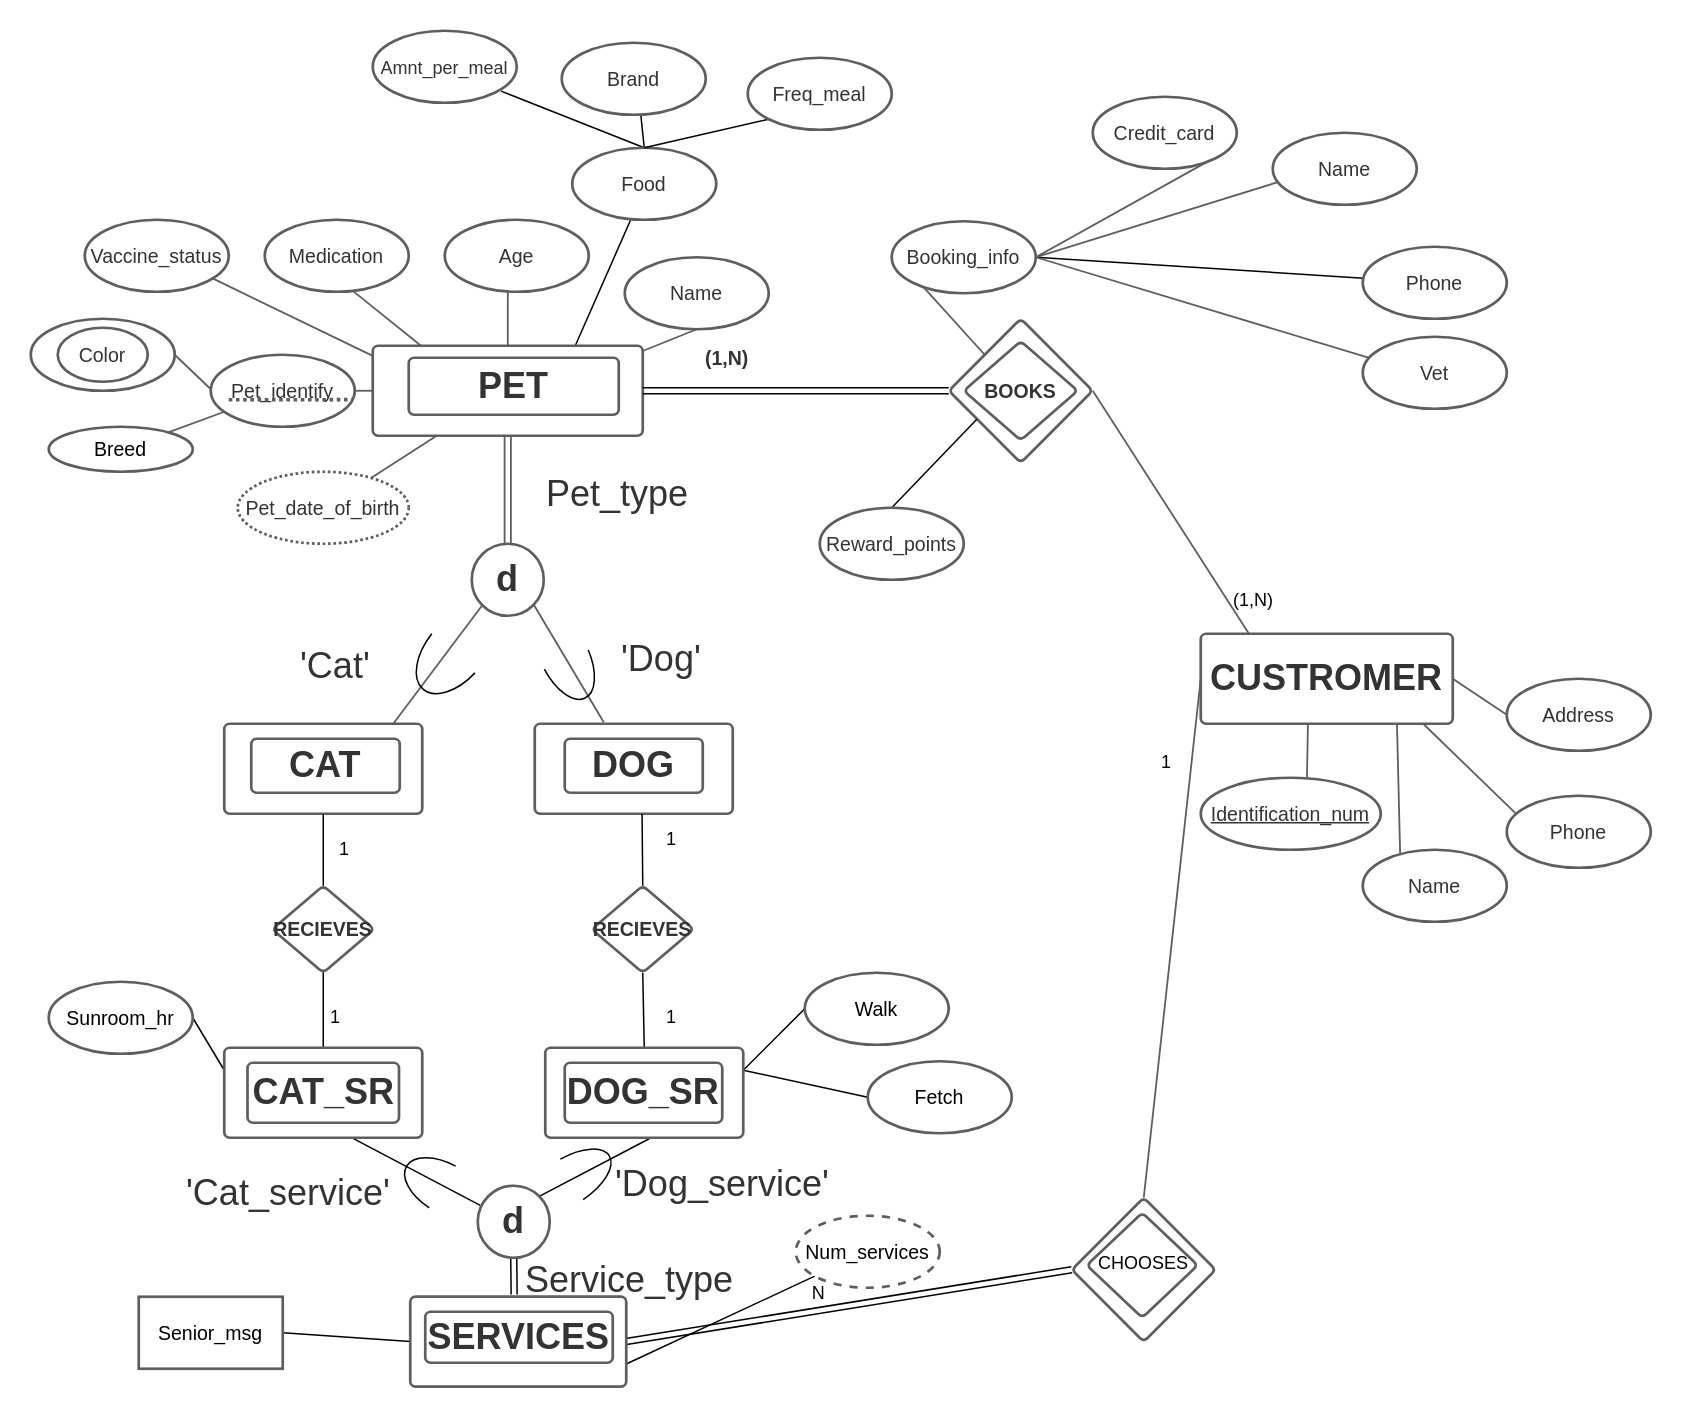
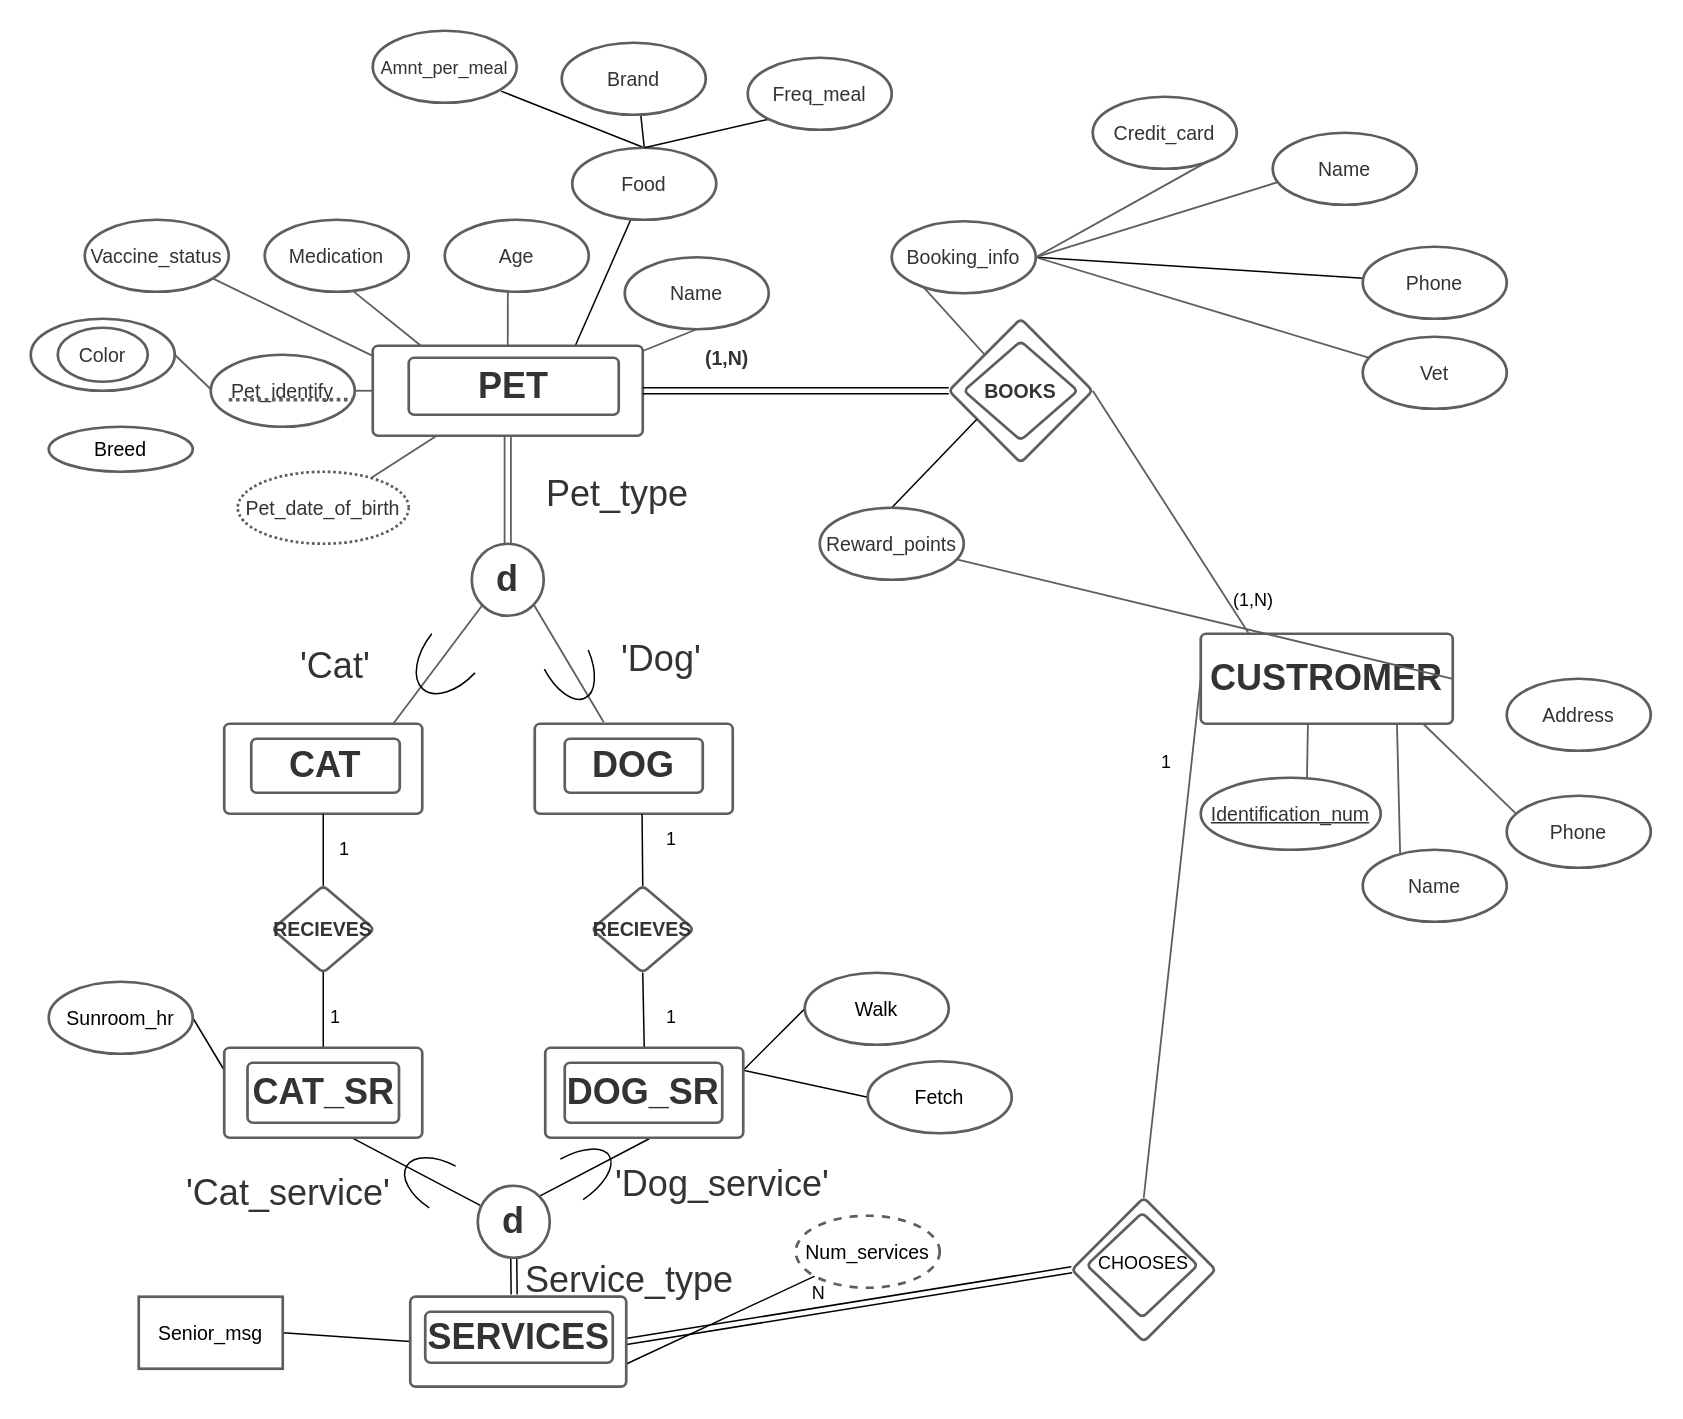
edge "Pet_identify" -- "Breed": removed
edge "CUSTROMER" -- "Address": now "CUSTROMER" -- "Reward_points"
